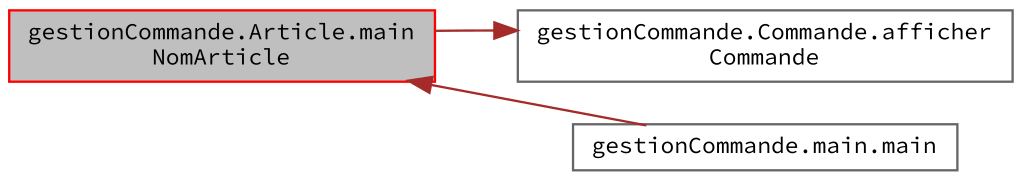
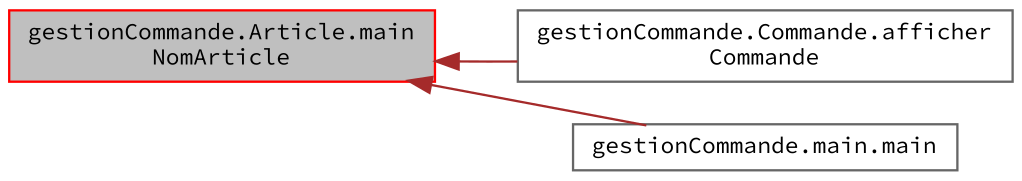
edge "gestionCommande.Article.main NomArticle" -> "gestionCommande.Commande.afficher Commande": reversed
